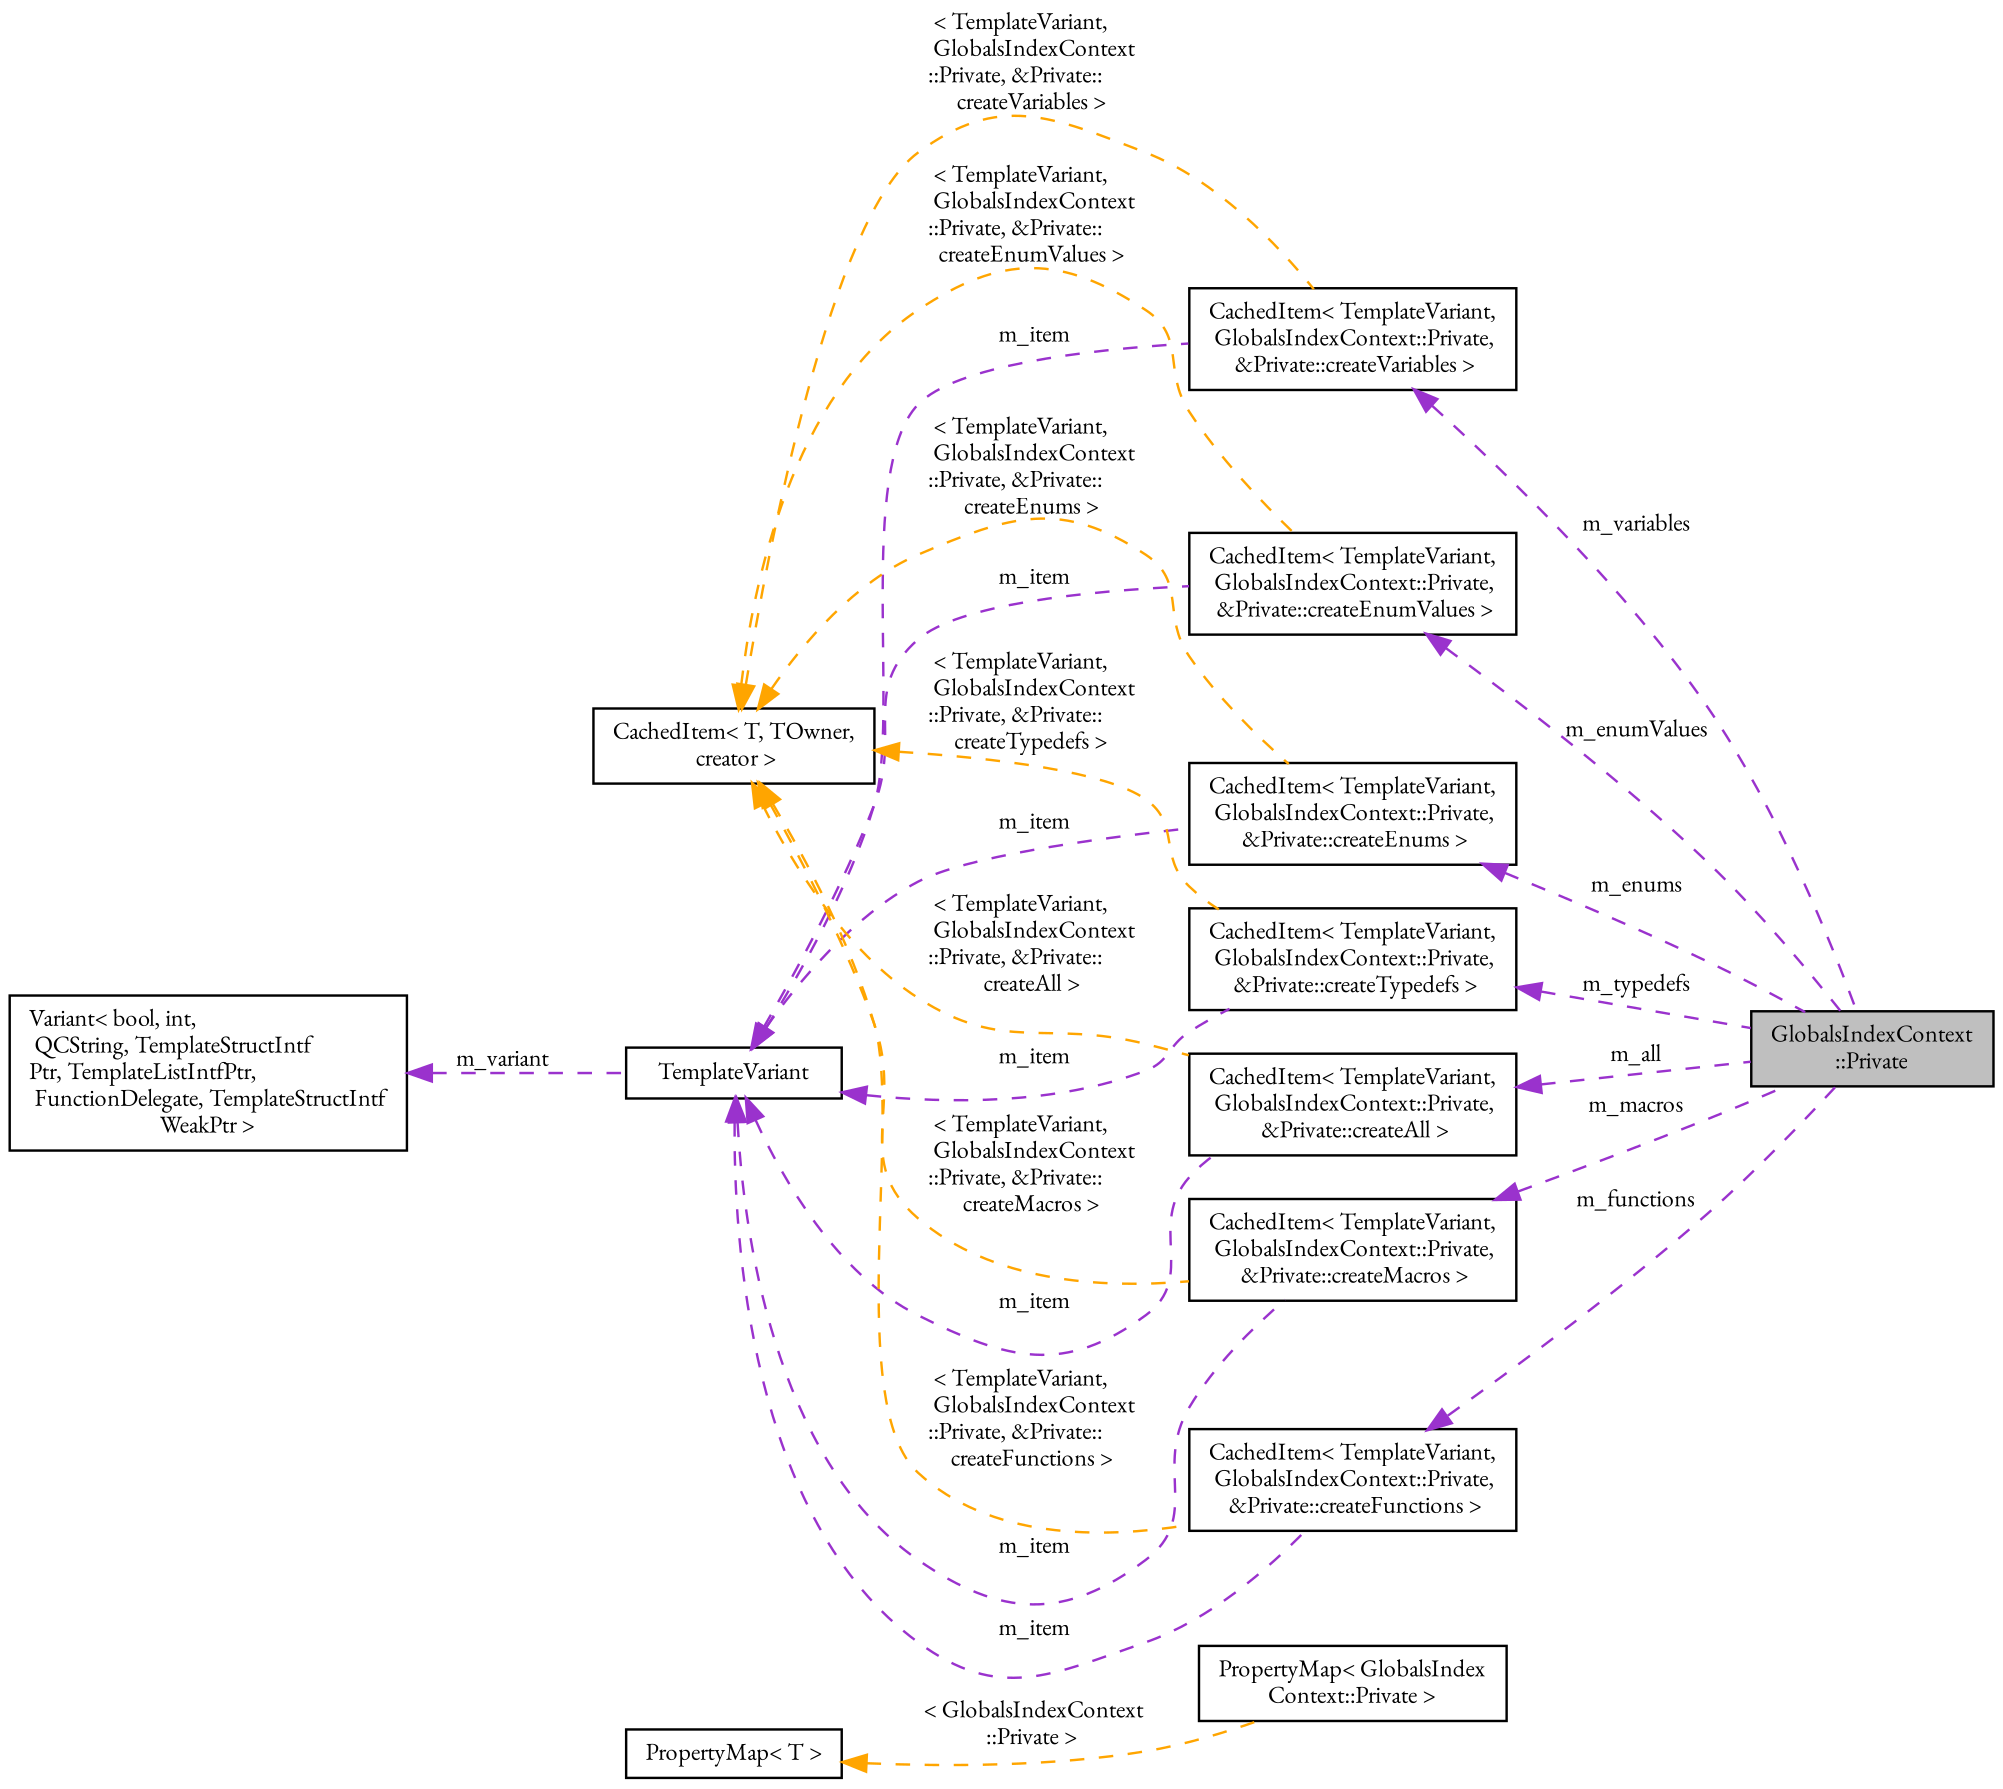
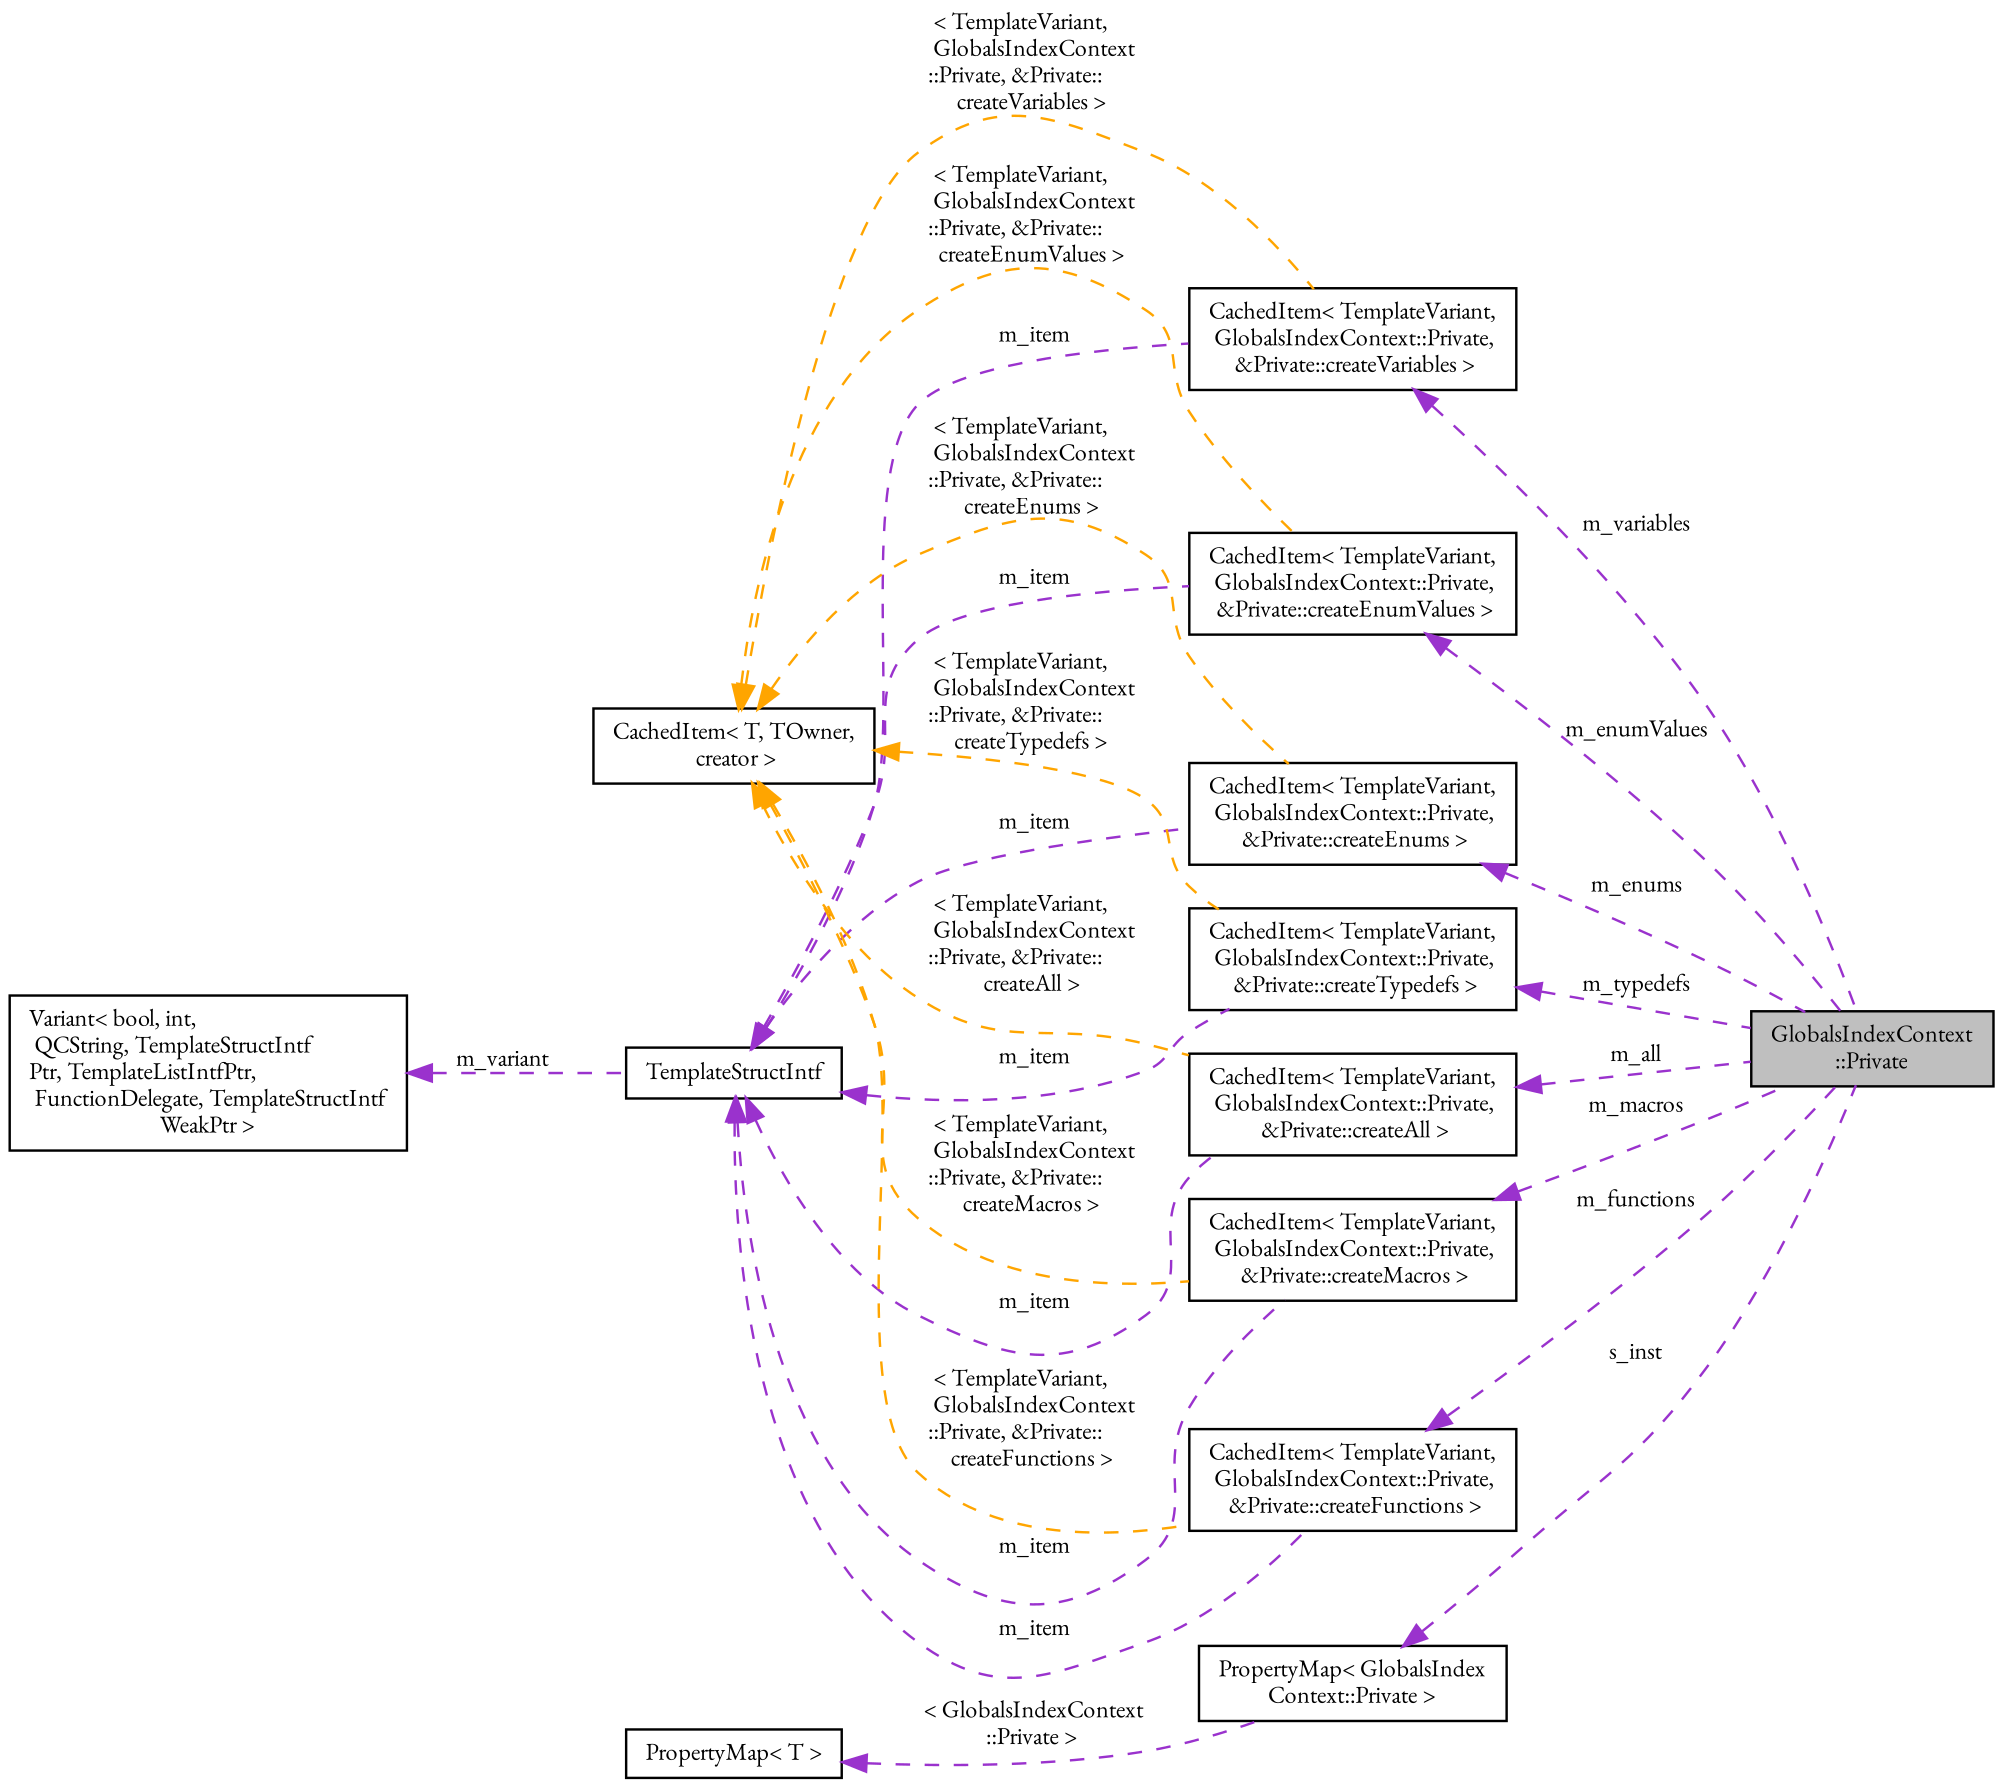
node "TemplateVariant": label "TemplateVariant" -> "TemplateStructIntf"
edge "GlobalsIndexContext ::Private" -> "PropertyMap< GlobalsIndex Context::Private >": added, label "s_inst"
edge "PropertyMap< GlobalsIndex Context::Private >" -> "PropertyMap< T >": color orange -> darkorchid3
